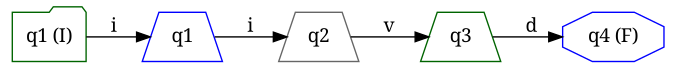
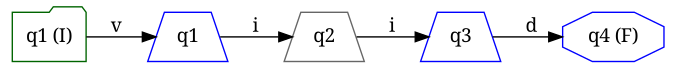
edge "q1 (I)" -> "q1": label "i" -> "v"
edge "q2" -> "q3": label "v" -> "i"
node "q3": color darkgreen -> blue
